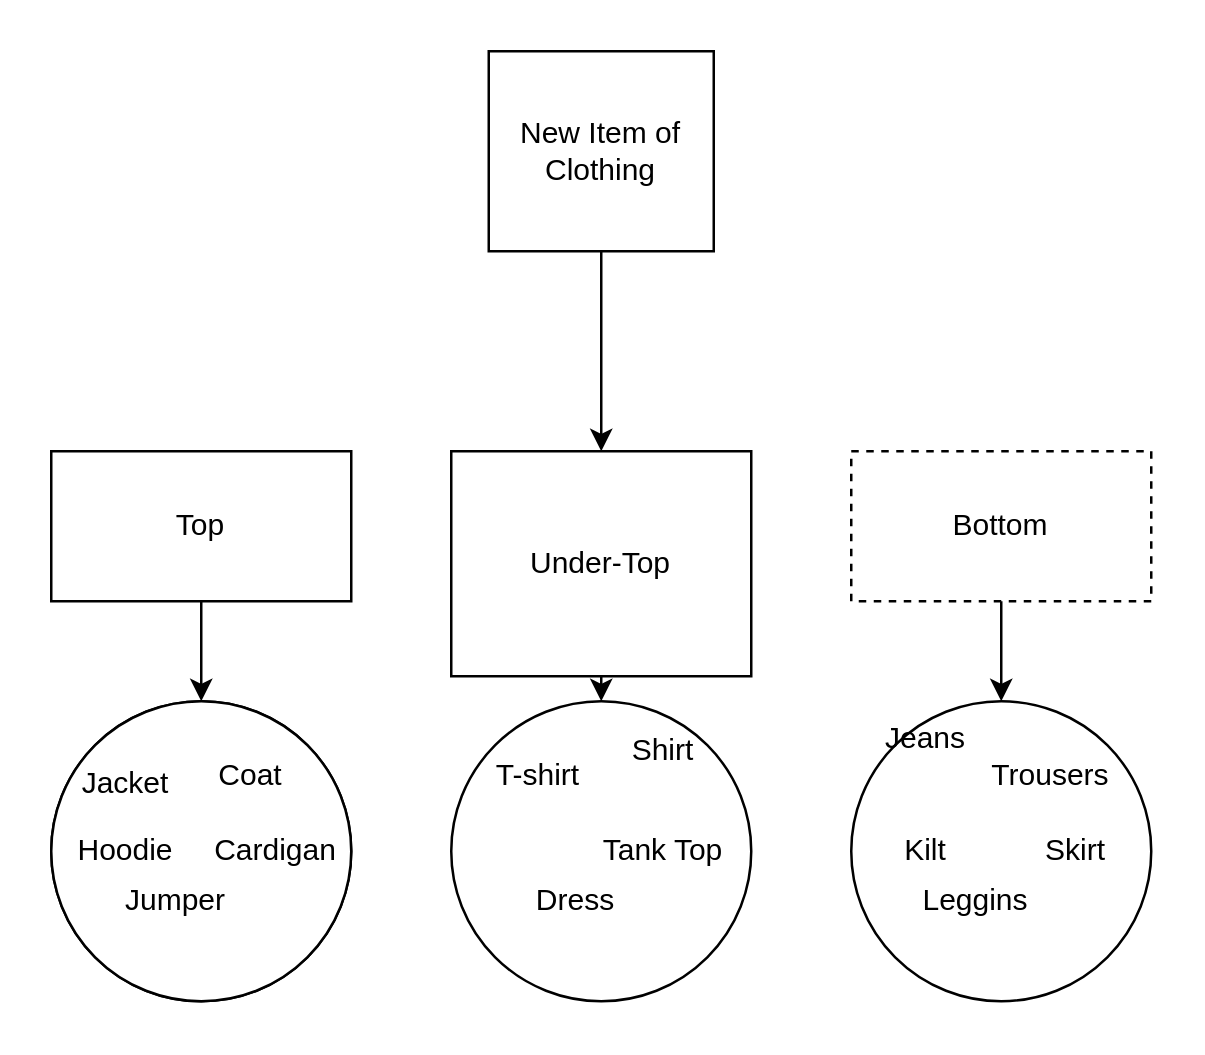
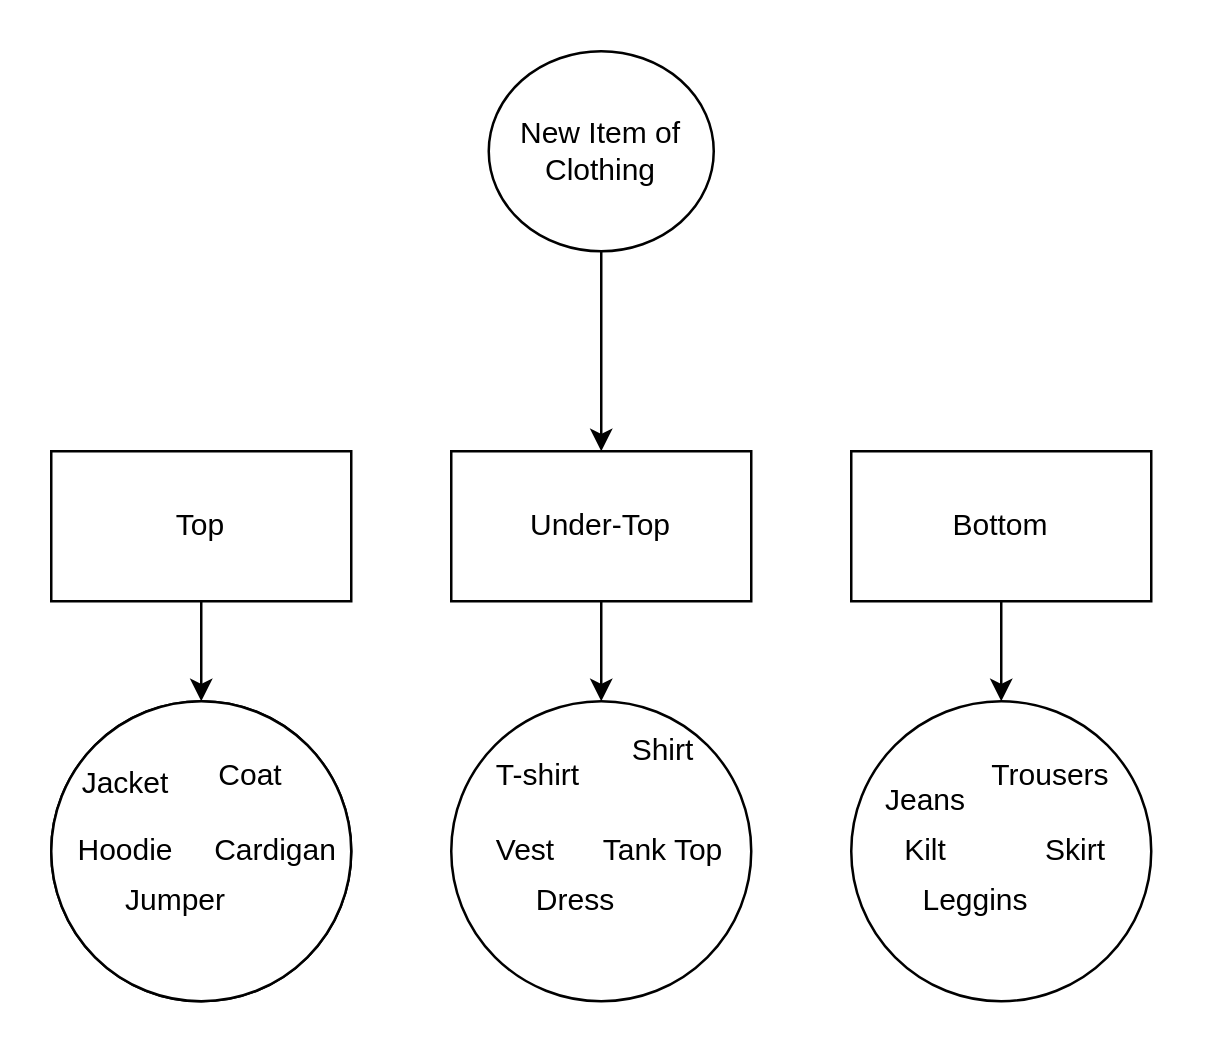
node "New Item of Clothing": shape rectangle -> ellipse
node "Bottom": style dashed -> solid
node "Under-Top": size 300x225 -> 300x150
node "Jeans": moved (926, 739) -> (926, 801)
node "Vest": added
